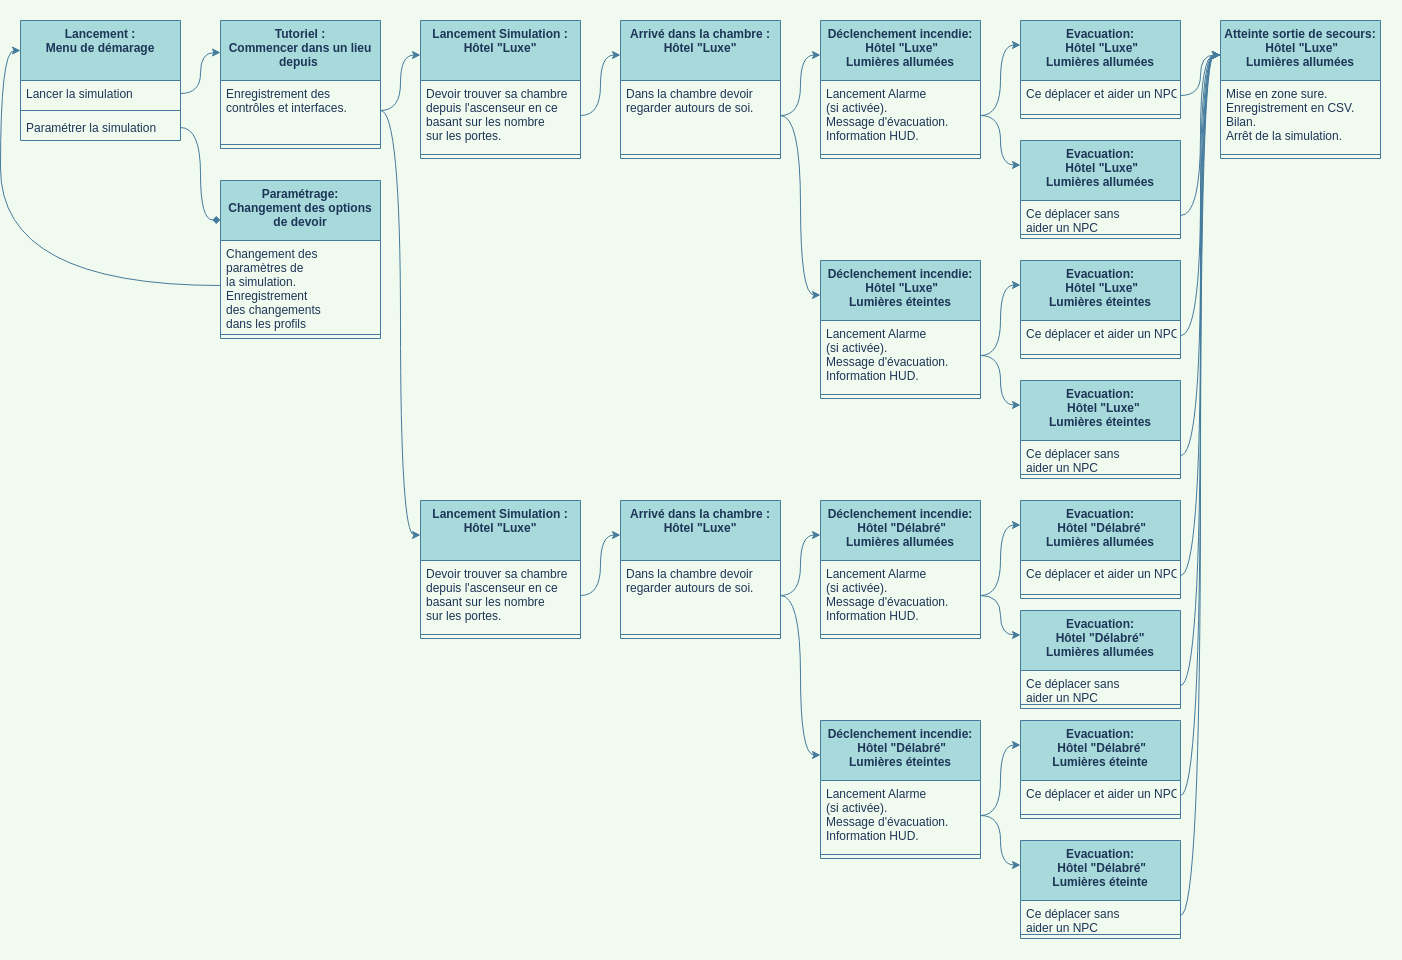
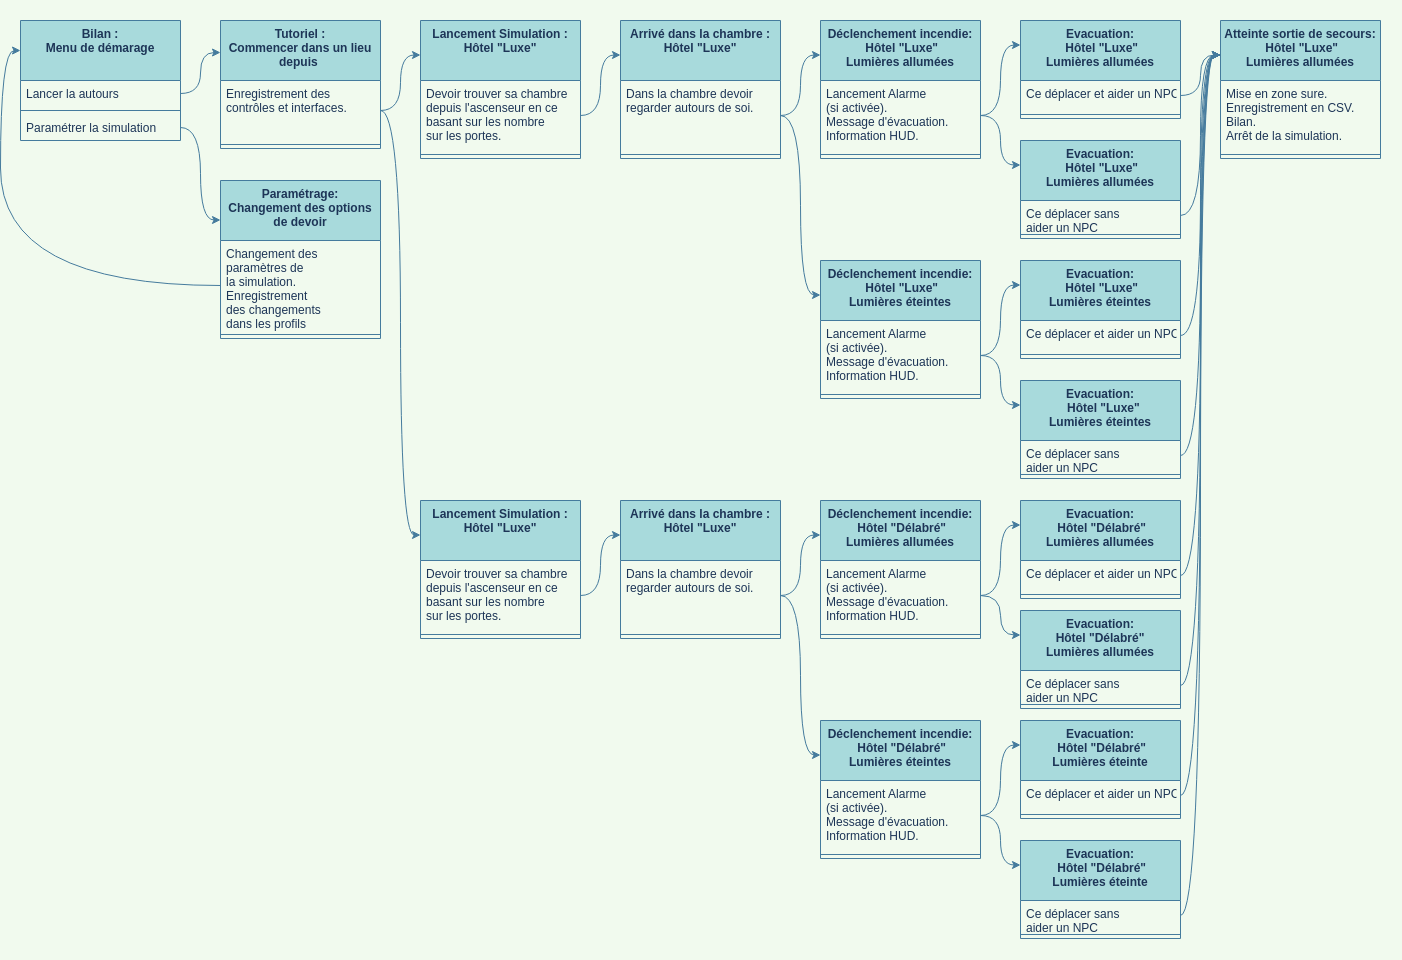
node "Lancement : Menu de démarage": label "Lancement : Menu de démarage" -> "Bilan : Menu de démarage"
node "Lancer la simulation": label "Lancer la simulation" -> "Lancer la autours"
edge "Paramétrer la simulation" -> "Paramétrage: Changement des options de devoir": arrowhead diamond -> classic
